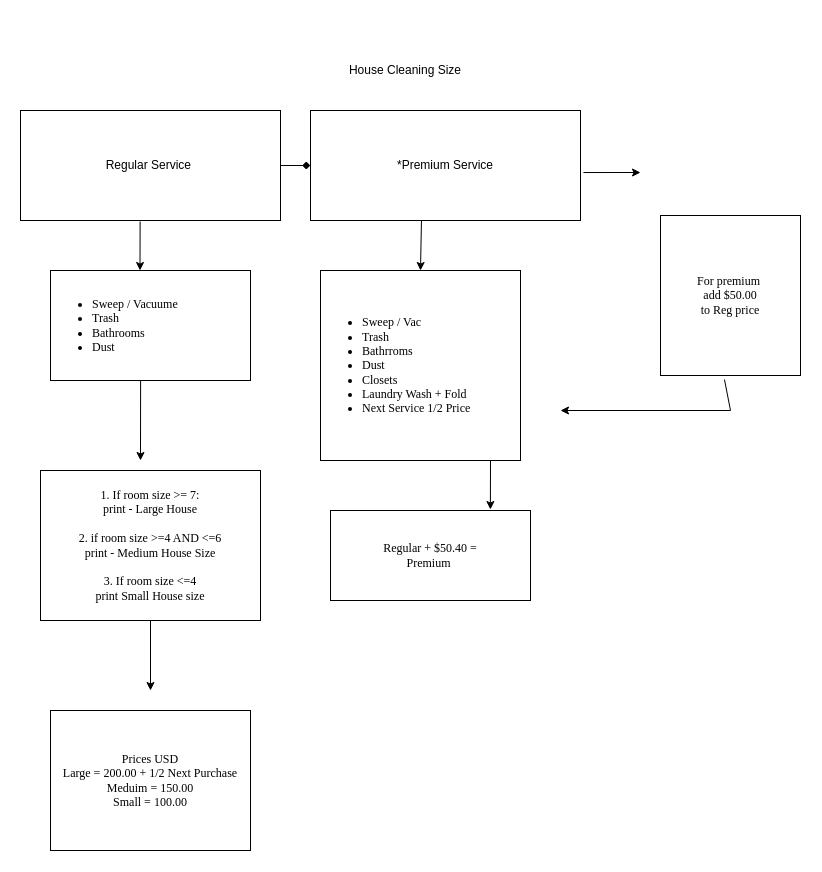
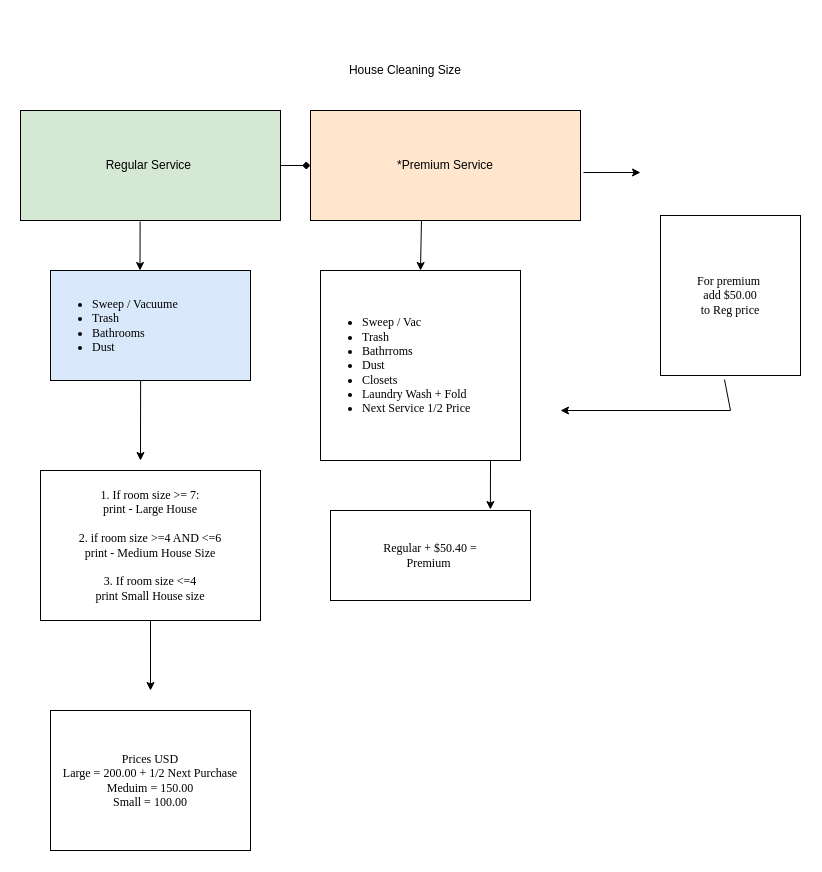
node "Regular Service": fillcolor #ffffff -> #d5e8d4
node "*Premium Service": fillcolor #ffffff -> #ffe6cc
node "Sweep / Vacuume Trash Bathrooms Dust": fillcolor #ffffff -> #dae8fc
